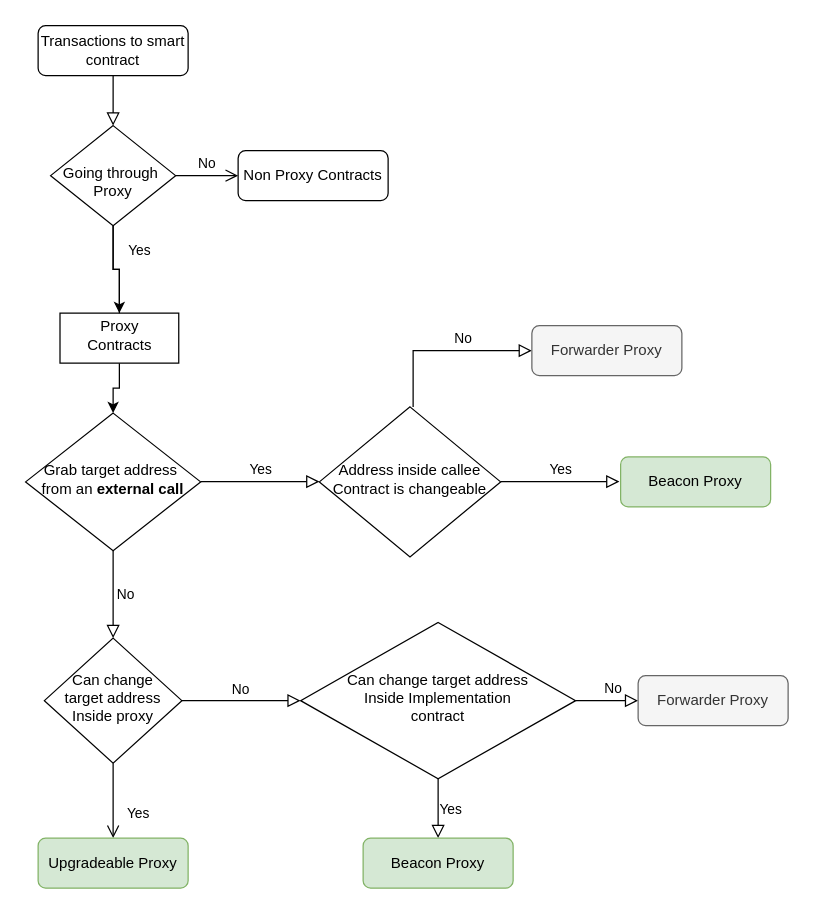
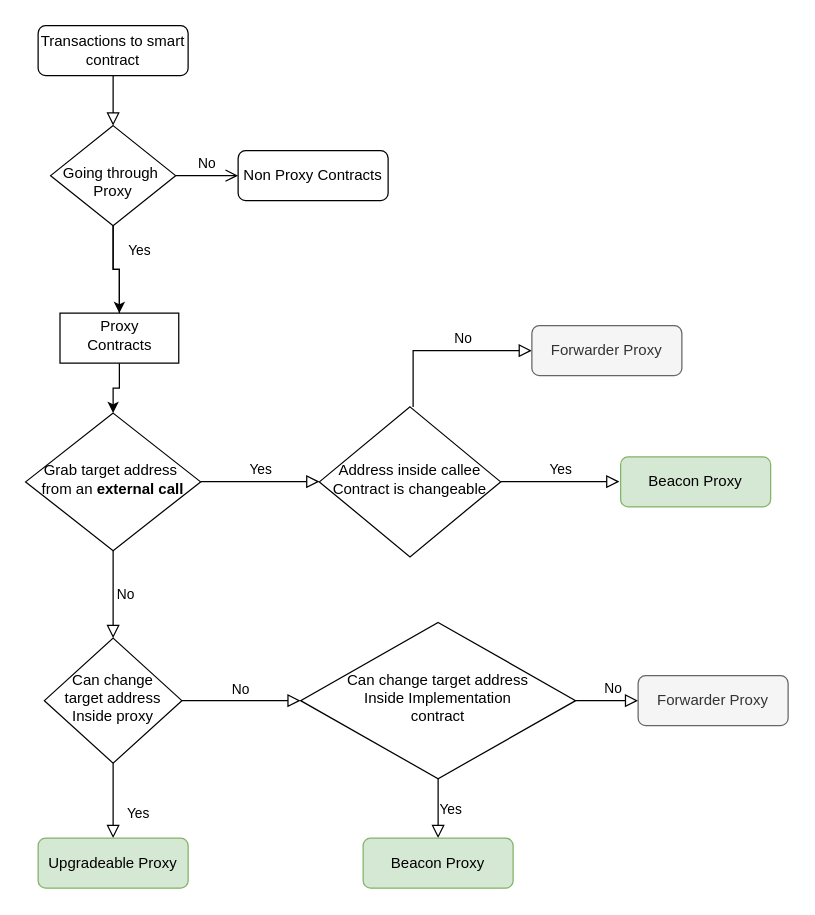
edge "Can change target address Inside proxy" -> "Upgradeable Proxy": arrowhead open -> block
